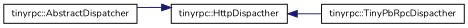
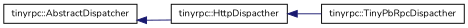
edge "tinyrpc::AbstractDispatcher" -> "tinyrpc::HttpDispacther": reversed
